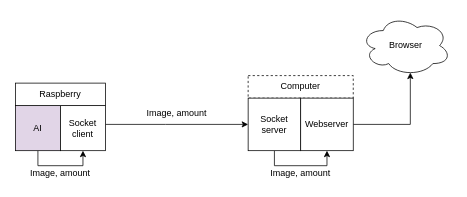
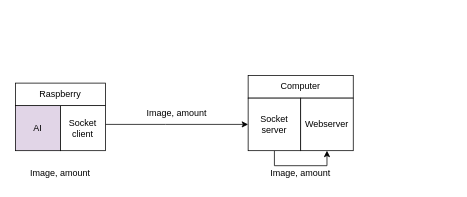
node "Browser": removed
node "Computer": style dashed -> solid
edge "Webserver" -> "Browser": removed
edge "AI" -> "Socket client": removed
